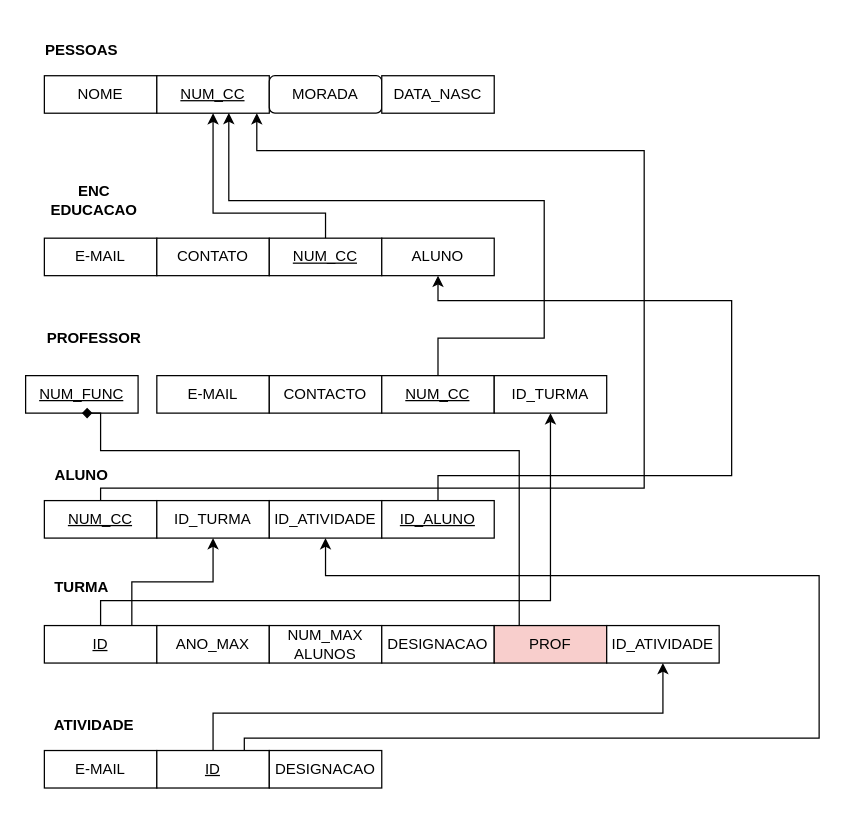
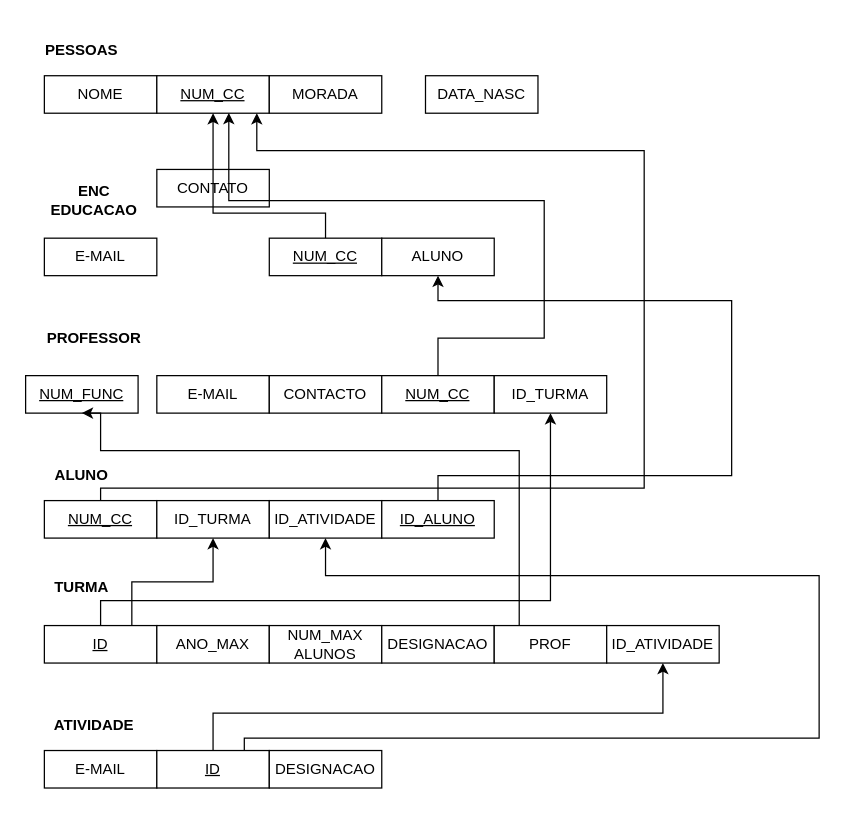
node "MORADA": shape rounded rectangle -> rectangle
node "DATA_NASC": moved (438, 94) -> (482, 94)
node "CONTATO": moved (213, 257) -> (213, 188)
edge "PROF" -> "NUM_FUNC": arrowhead diamond -> classic
node "PROF": fillcolor #f8cecc -> #ffffff
